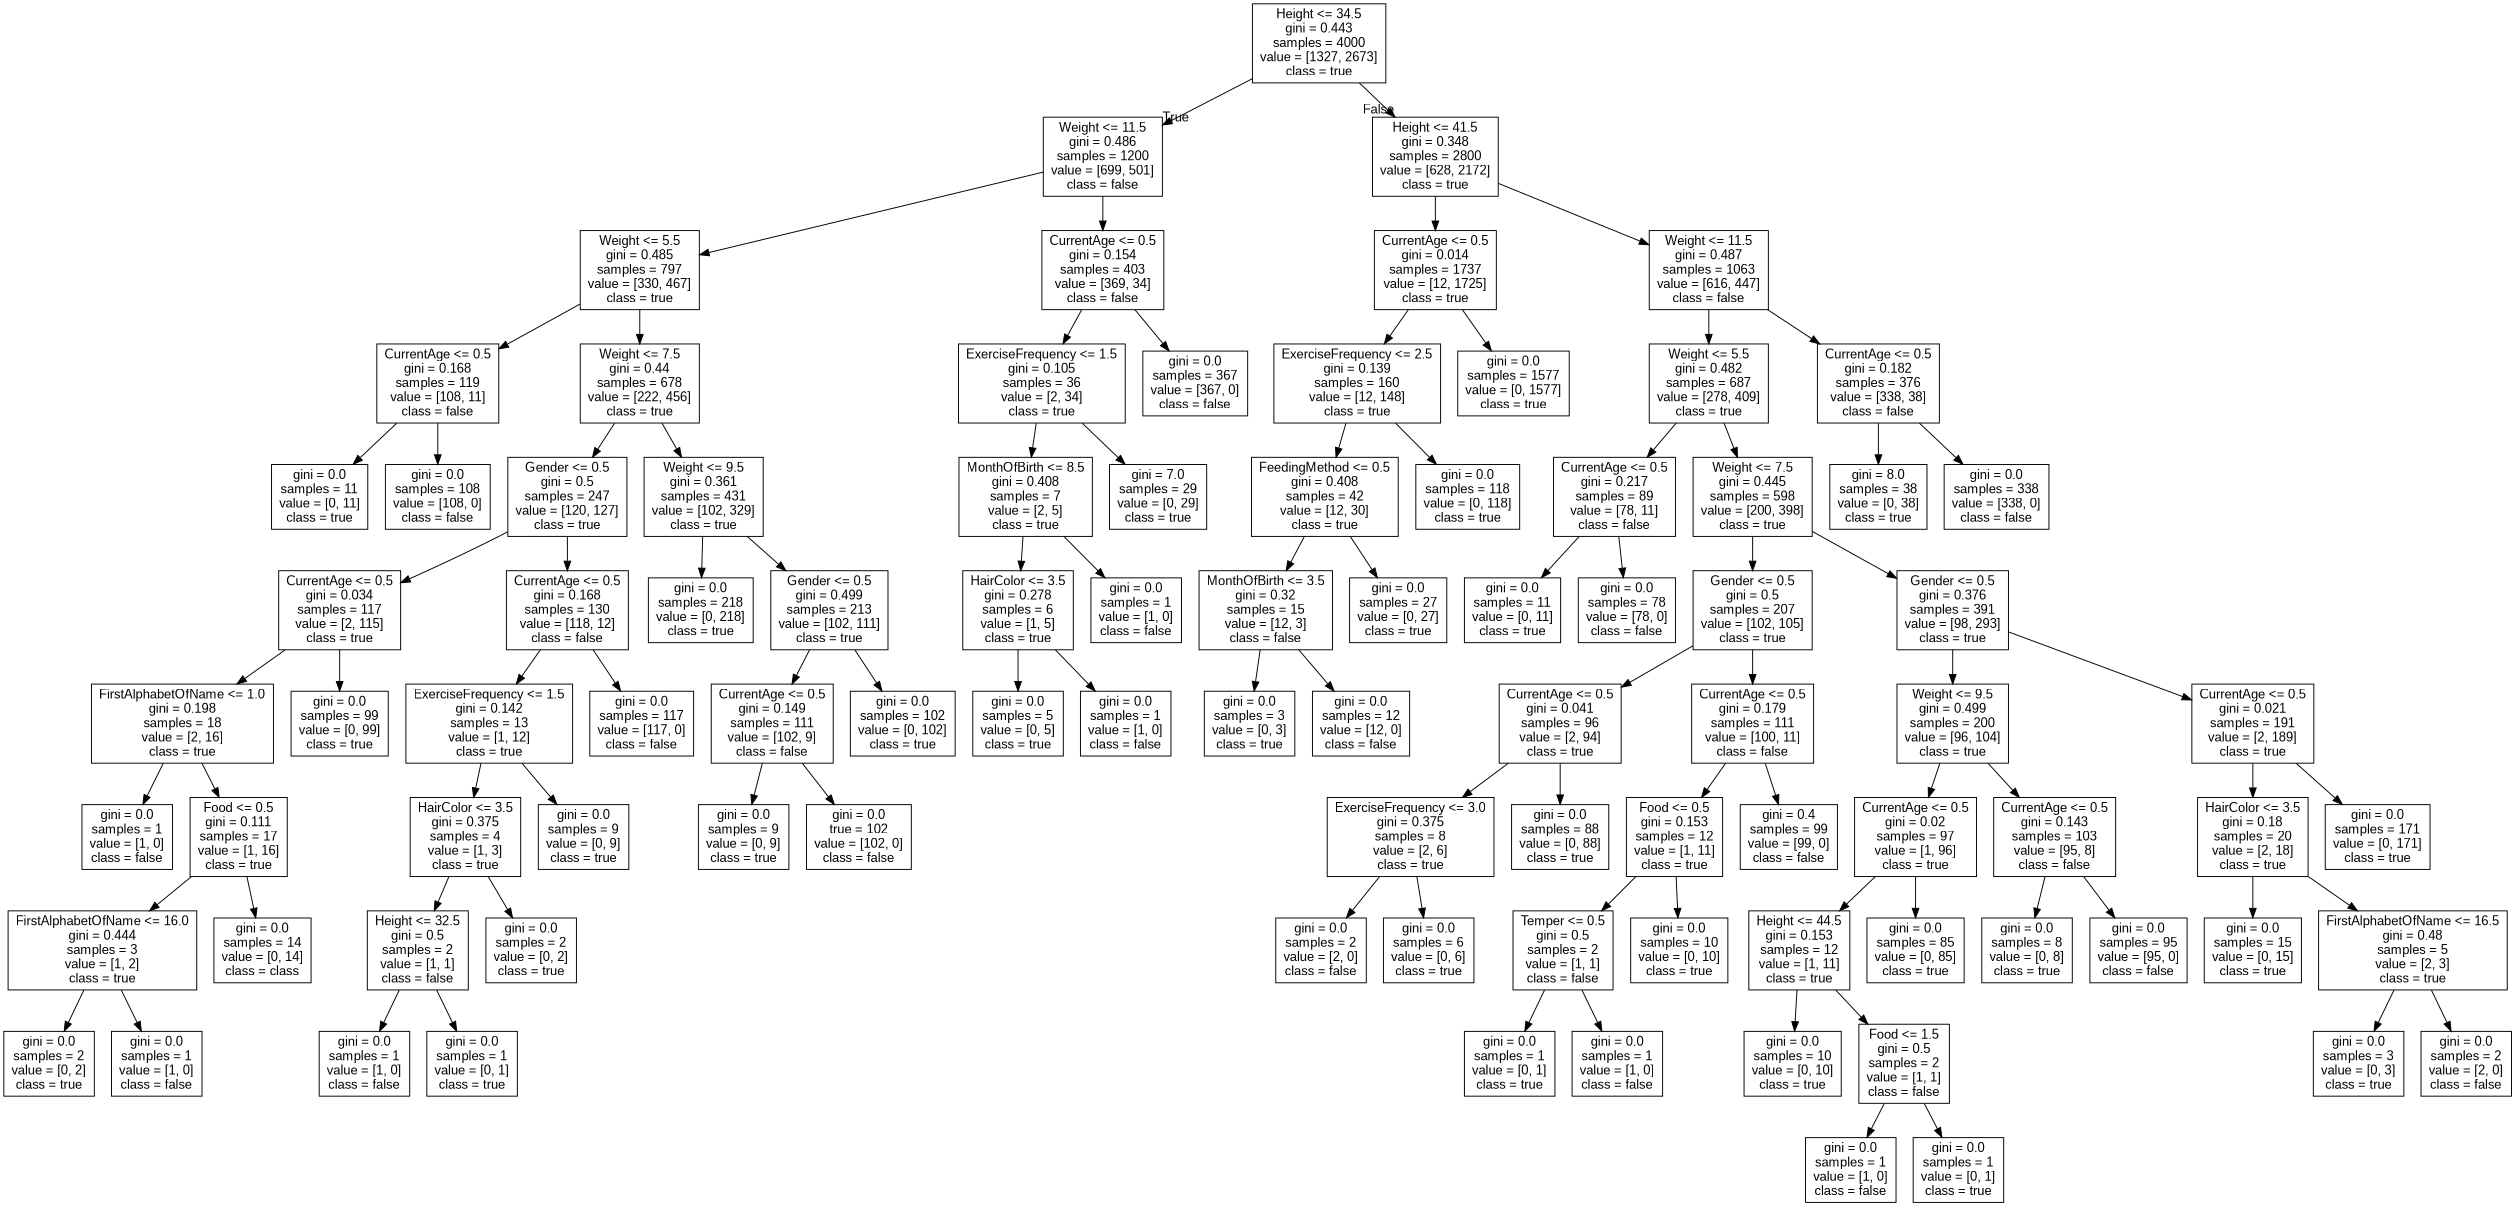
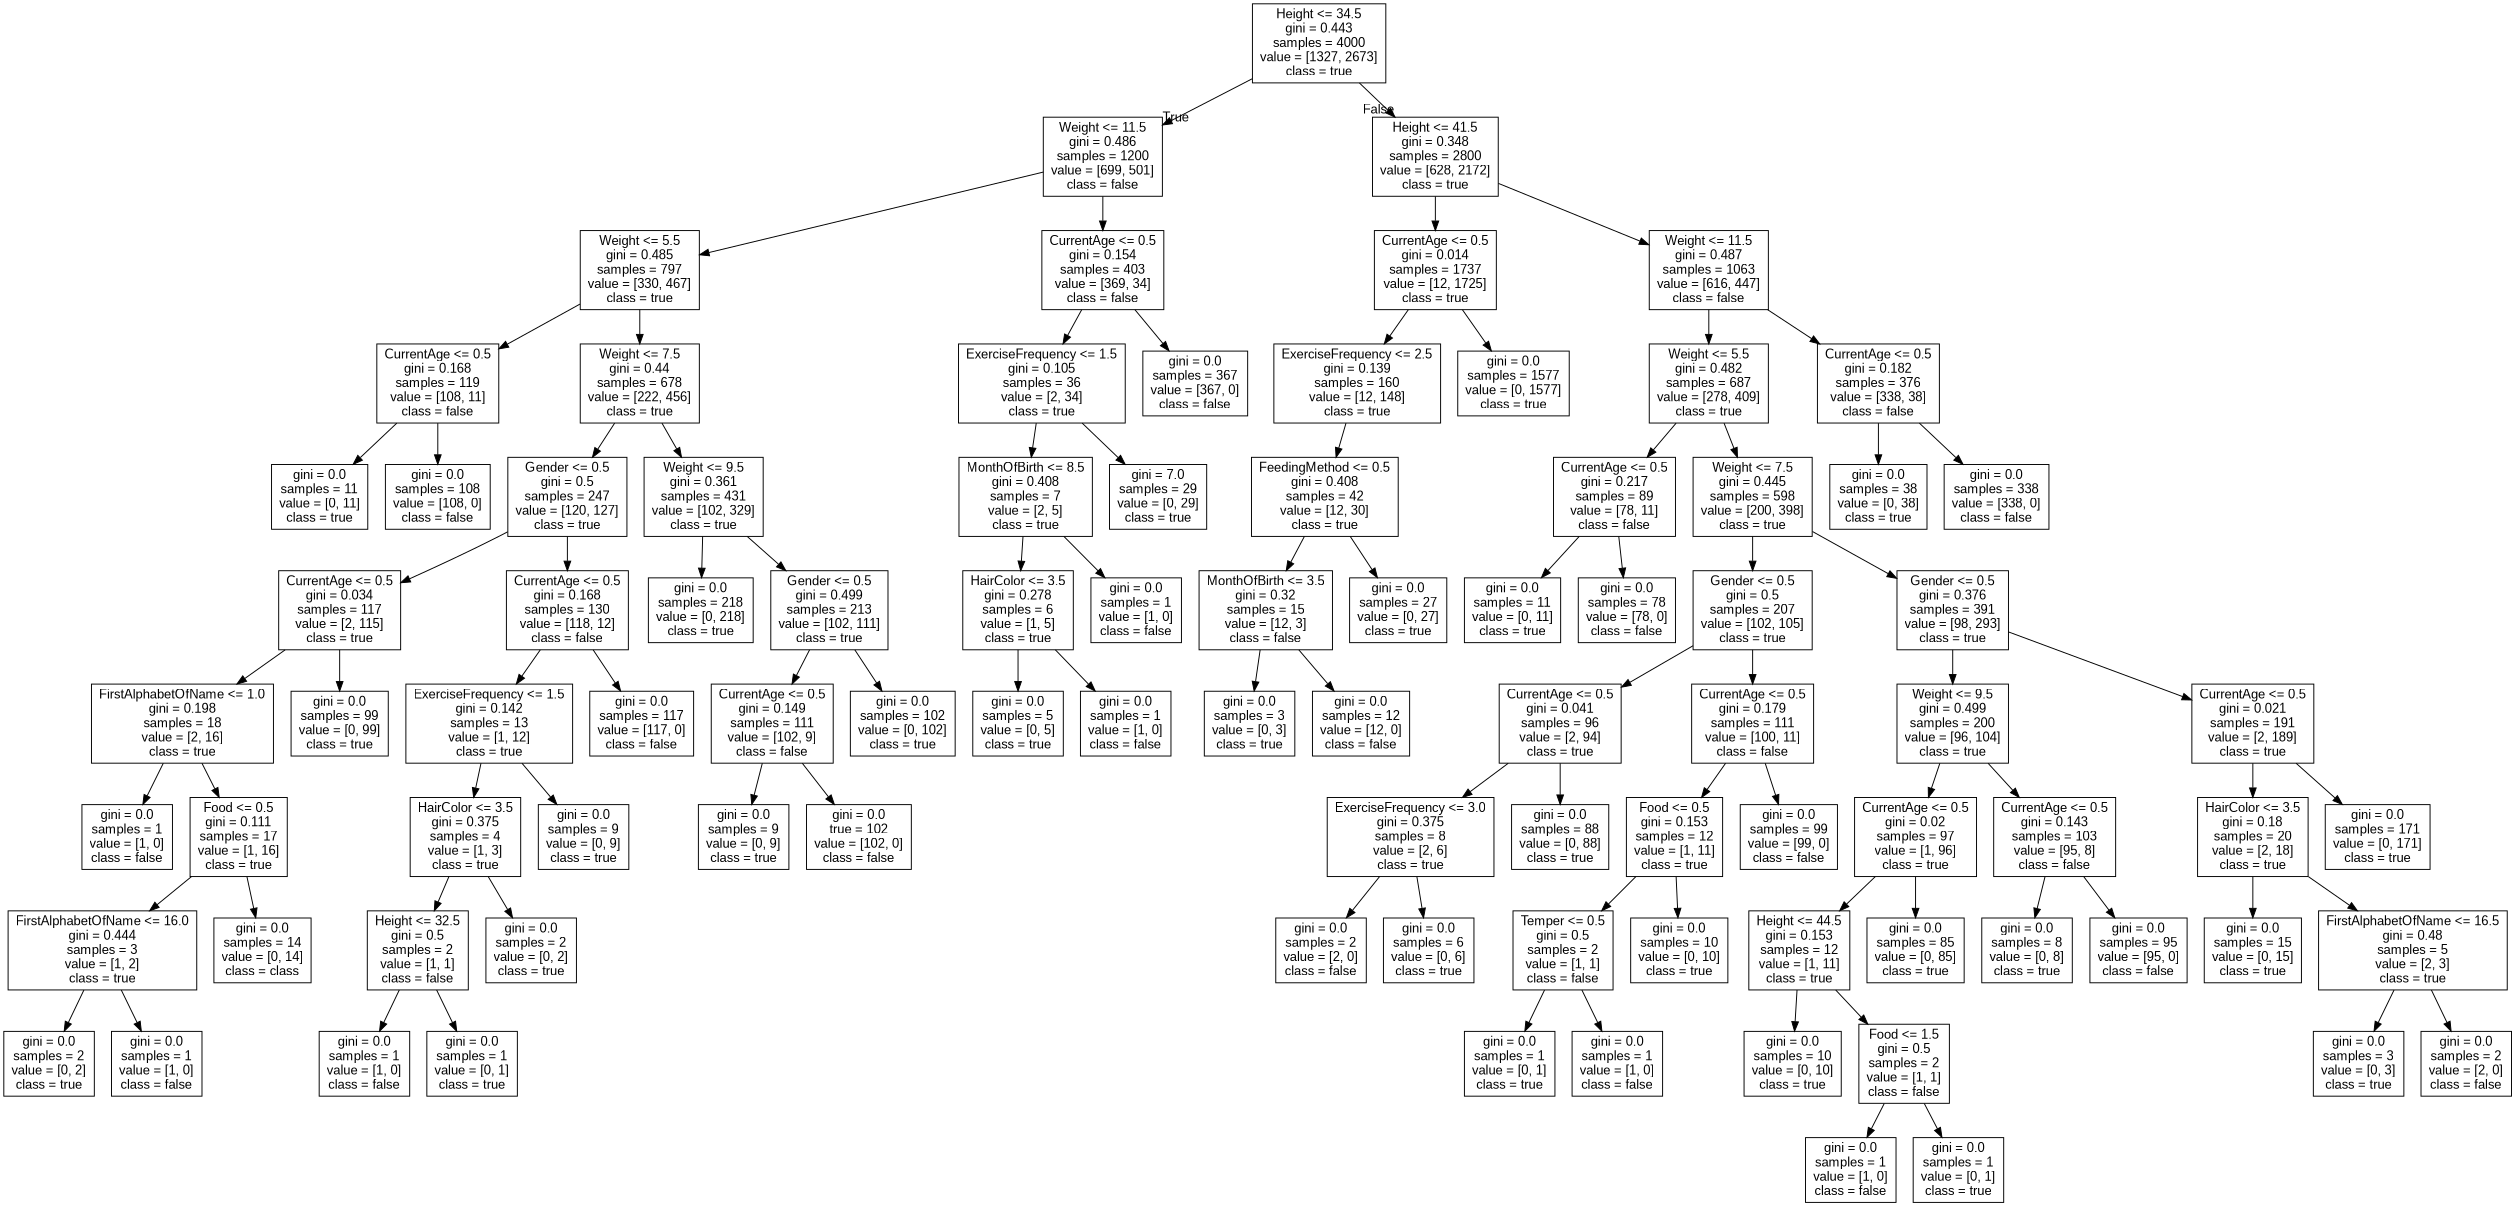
node "gini = 0.0 samples = 118 value = [0, 118] class = true": removed
node "gini = 8.0 samples = 38 value = [0, 38] class = true": label "gini = 8.0 samples = 38 value = [0, 38] class = true" -> "gini = 0.0 samples = 38 value = [0, 38] class = true"
node "gini = 0.4 samples = 99 value = [99, 0] class = false": label "gini = 0.4 samples = 99 value = [99, 0] class = false" -> "gini = 0.0 samples = 99 value = [99, 0] class = false"
